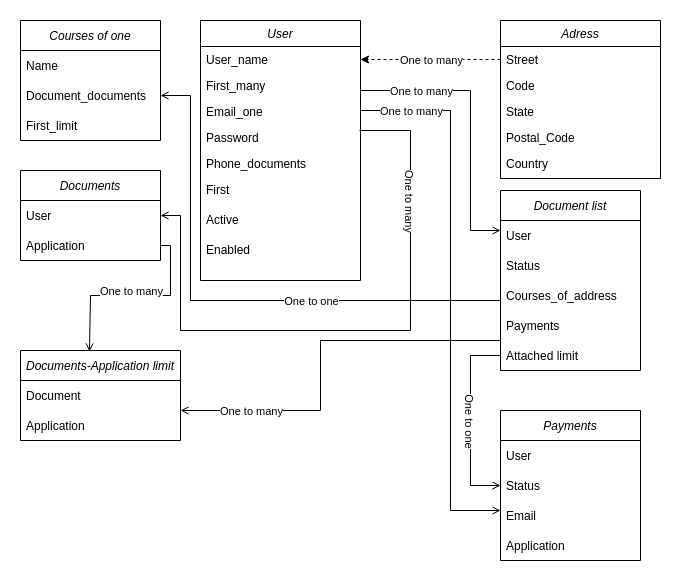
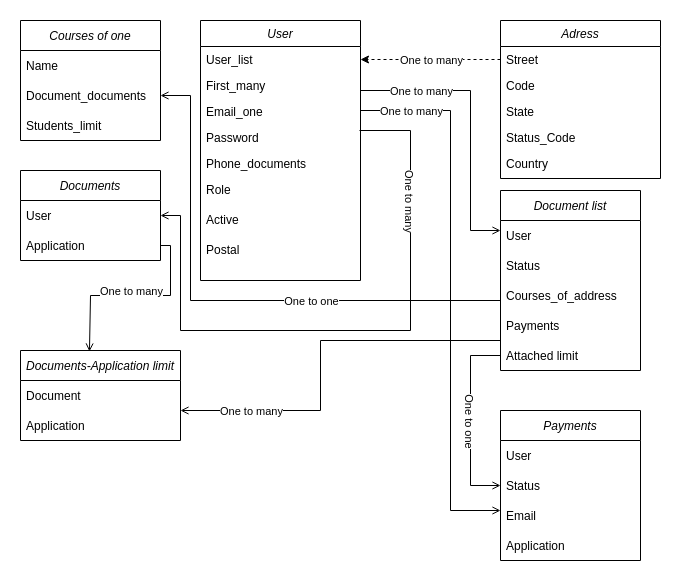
node "User_name": label "User_name" -> "User_list"
node "First_limit": label "First_limit" -> "Students_limit"
node "Postal_Code": label "Postal_Code" -> "Status_Code"
node "First": label "First" -> "Role"
node "Enabled": label "Enabled" -> "Postal"
